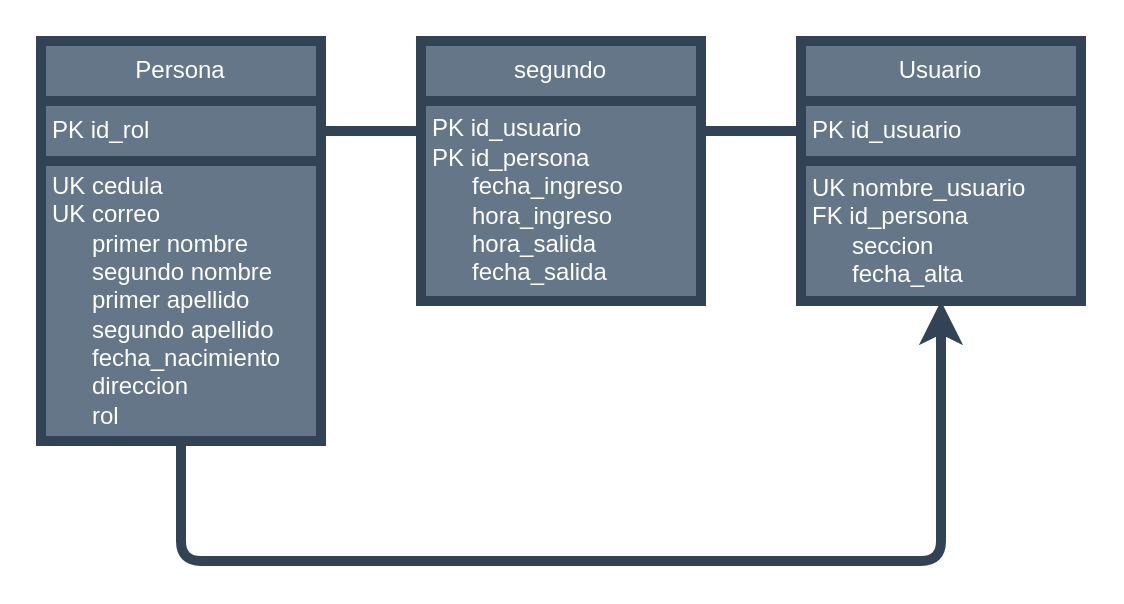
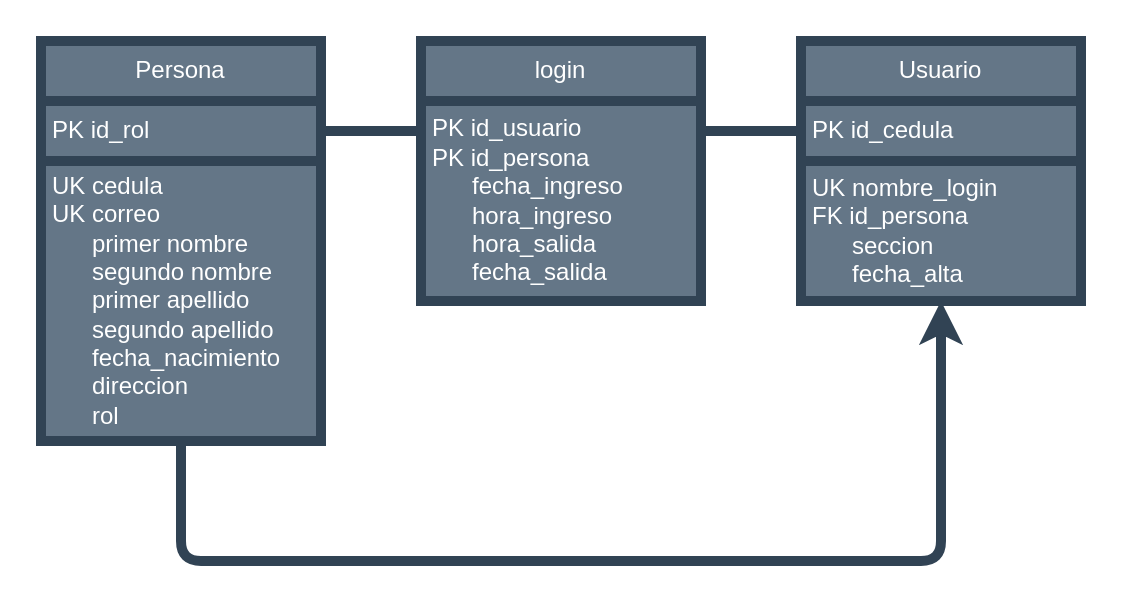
node "segundo": label "segundo" -> "login"
node "PK id_usuario": label "PK id_usuario" -> "PK id_cedula"
node "UK nombre_usuario FK id_persona seccion fecha_alta": label "UK nombre_usuario FK id_persona seccion fecha_alta" -> "UK nombre_login FK id_persona seccion fecha_alta"
